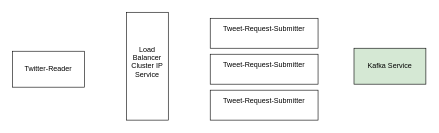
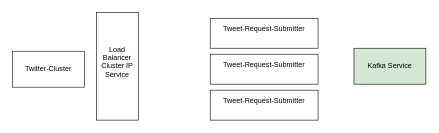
node "Load Balancer Cluster IP Service": moved (147, 66) -> (117, 66)
node "Twitter-Reader": label "Twitter-Reader" -> "Twitter-Cluster"
